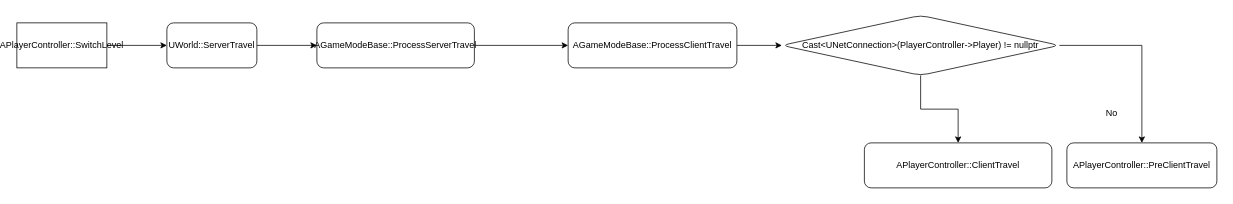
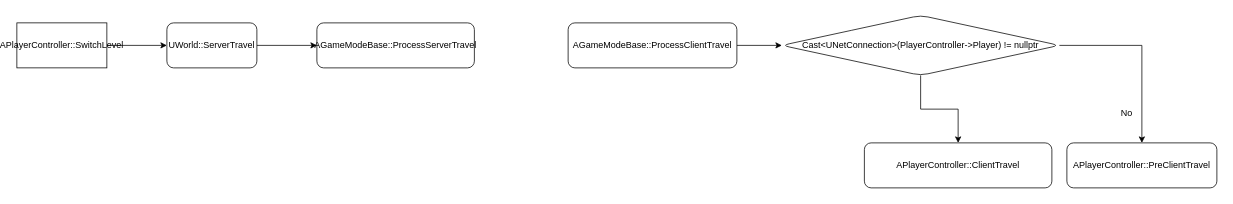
edge "AGameModeBase::ProcessServerTravel" -> "AGameModeBase::ProcessClientTravel": removed
node "No": moved (1112, 113) -> (1127, 113)
